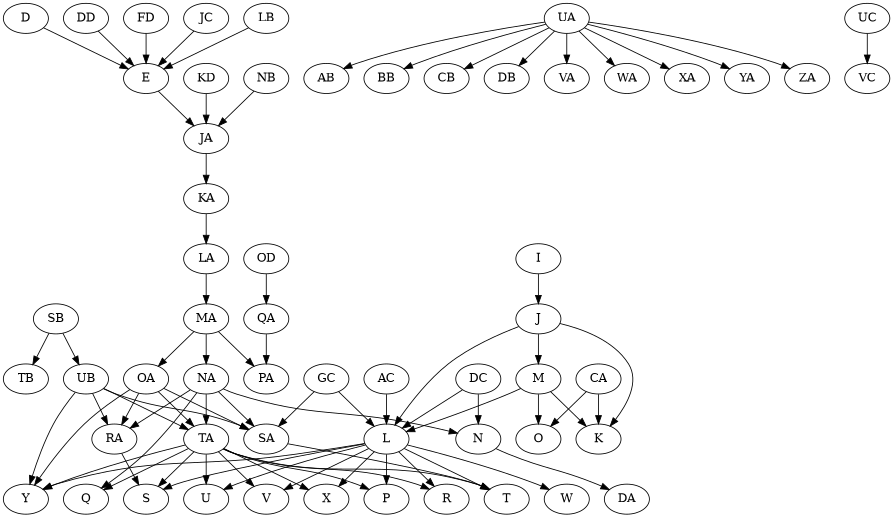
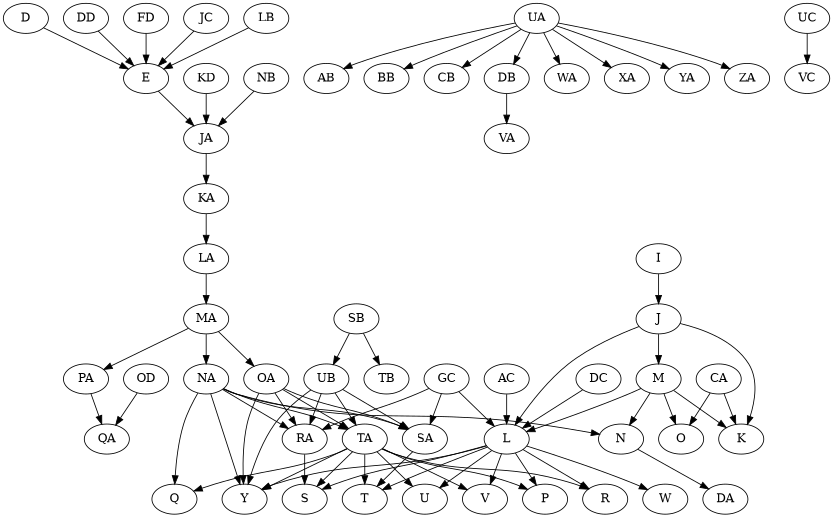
edge "UA" -> "VA": now "DB" -> "VA"
edge "QA" -> "PA": reversed
edge "DC" -> "N": now "M" -> "N"
edge "GC" -> "RA": added
edge "NA" -> "Y": added
node "X": removed
